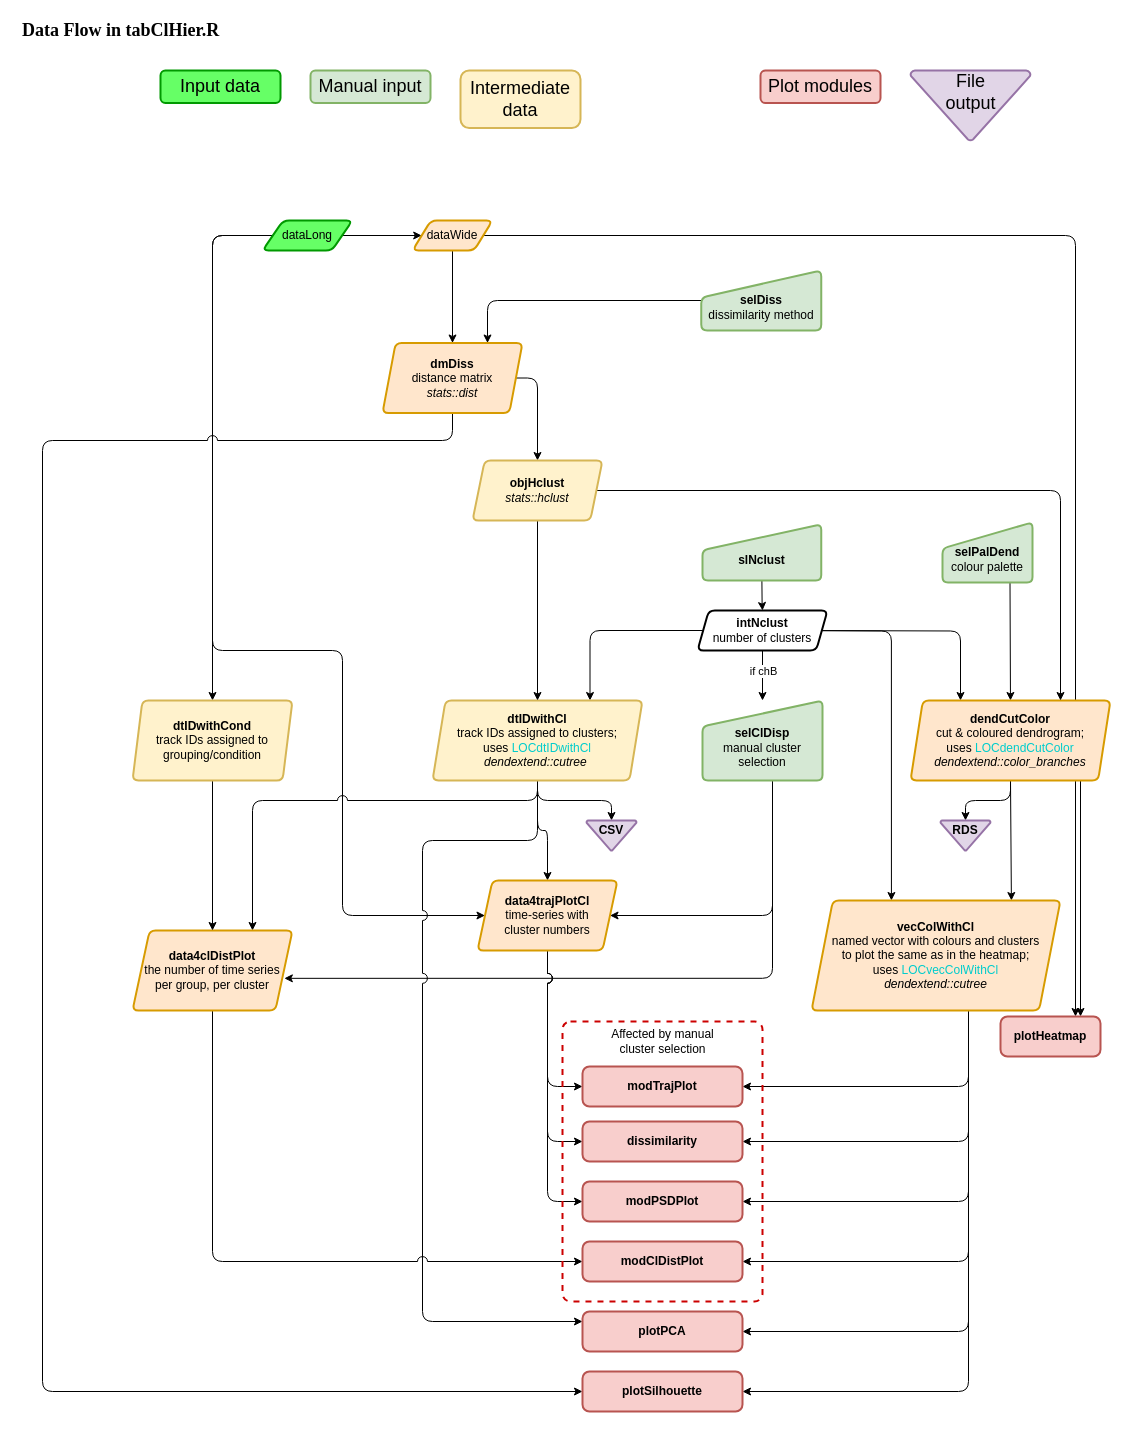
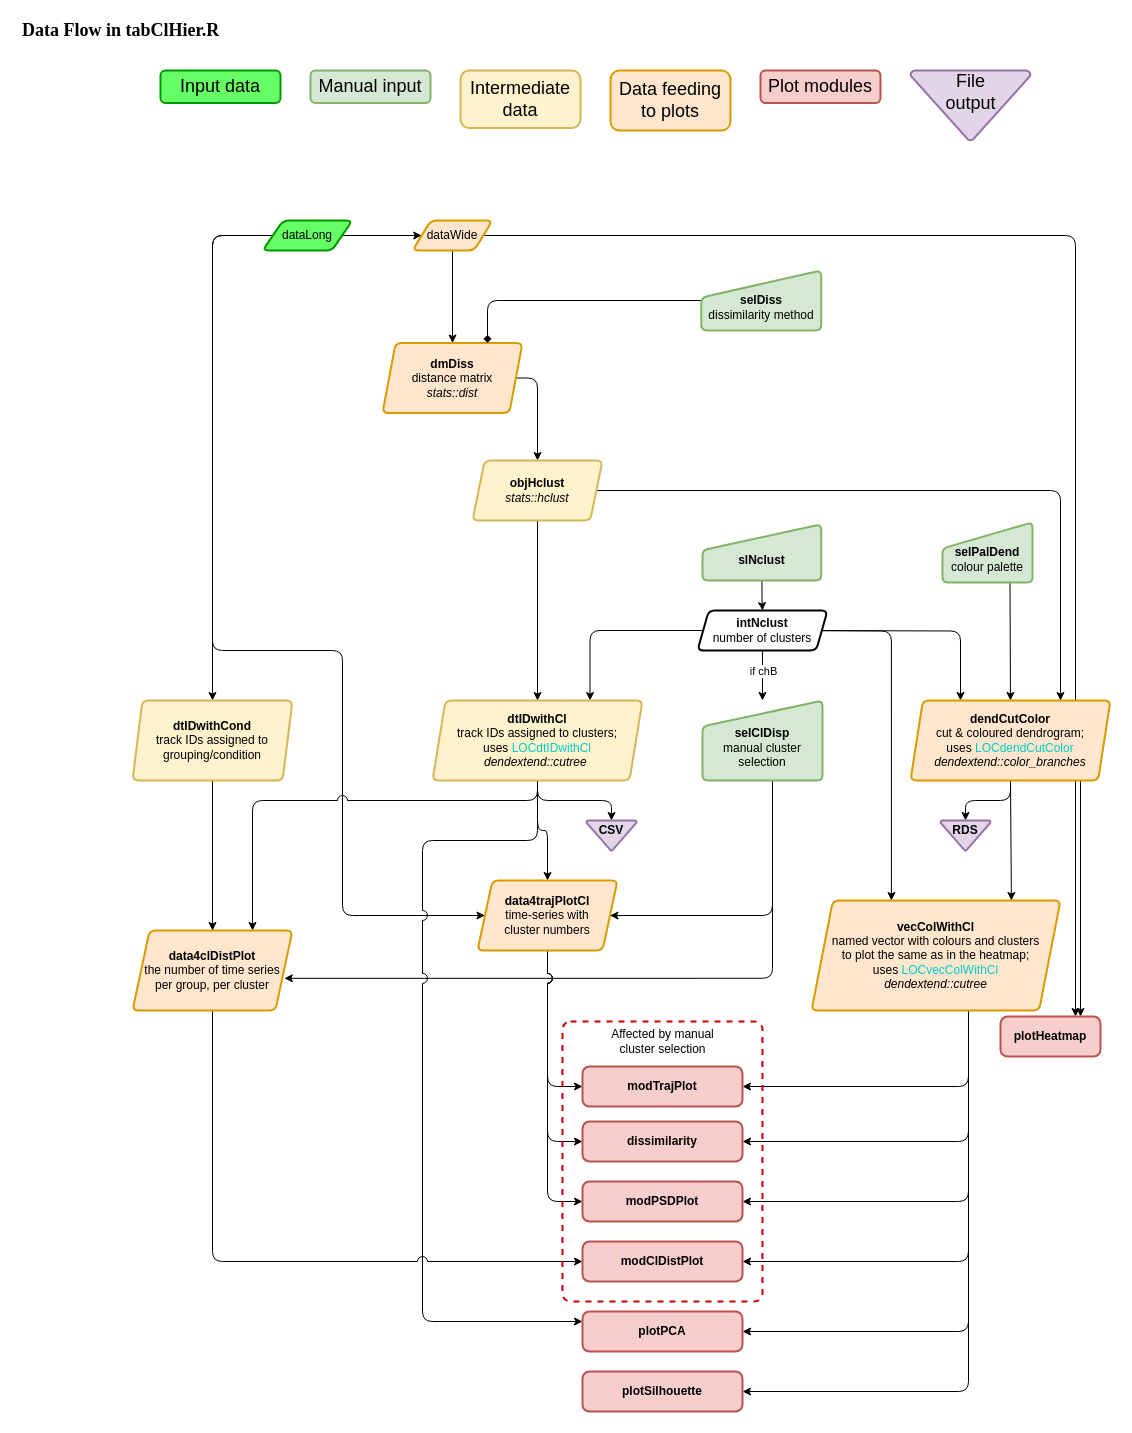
node "Data feeding to plots": added
edge "selDiss dissimilarity method" -> "dmDiss distance matrix stats::dist": arrowhead classic -> diamond
edge "dmDiss distance matrix stats::dist" -> "plotSilhouette": removed
